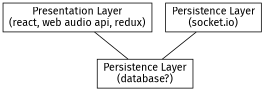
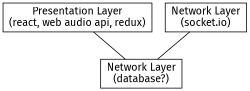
node "Persistence Layer (socket.io)": label "Persistence Layer (socket.io)" -> "Network Layer (socket.io)"
node "Persistence Layer (database?)": label "Persistence Layer (database?)" -> "Network Layer (database?)"
